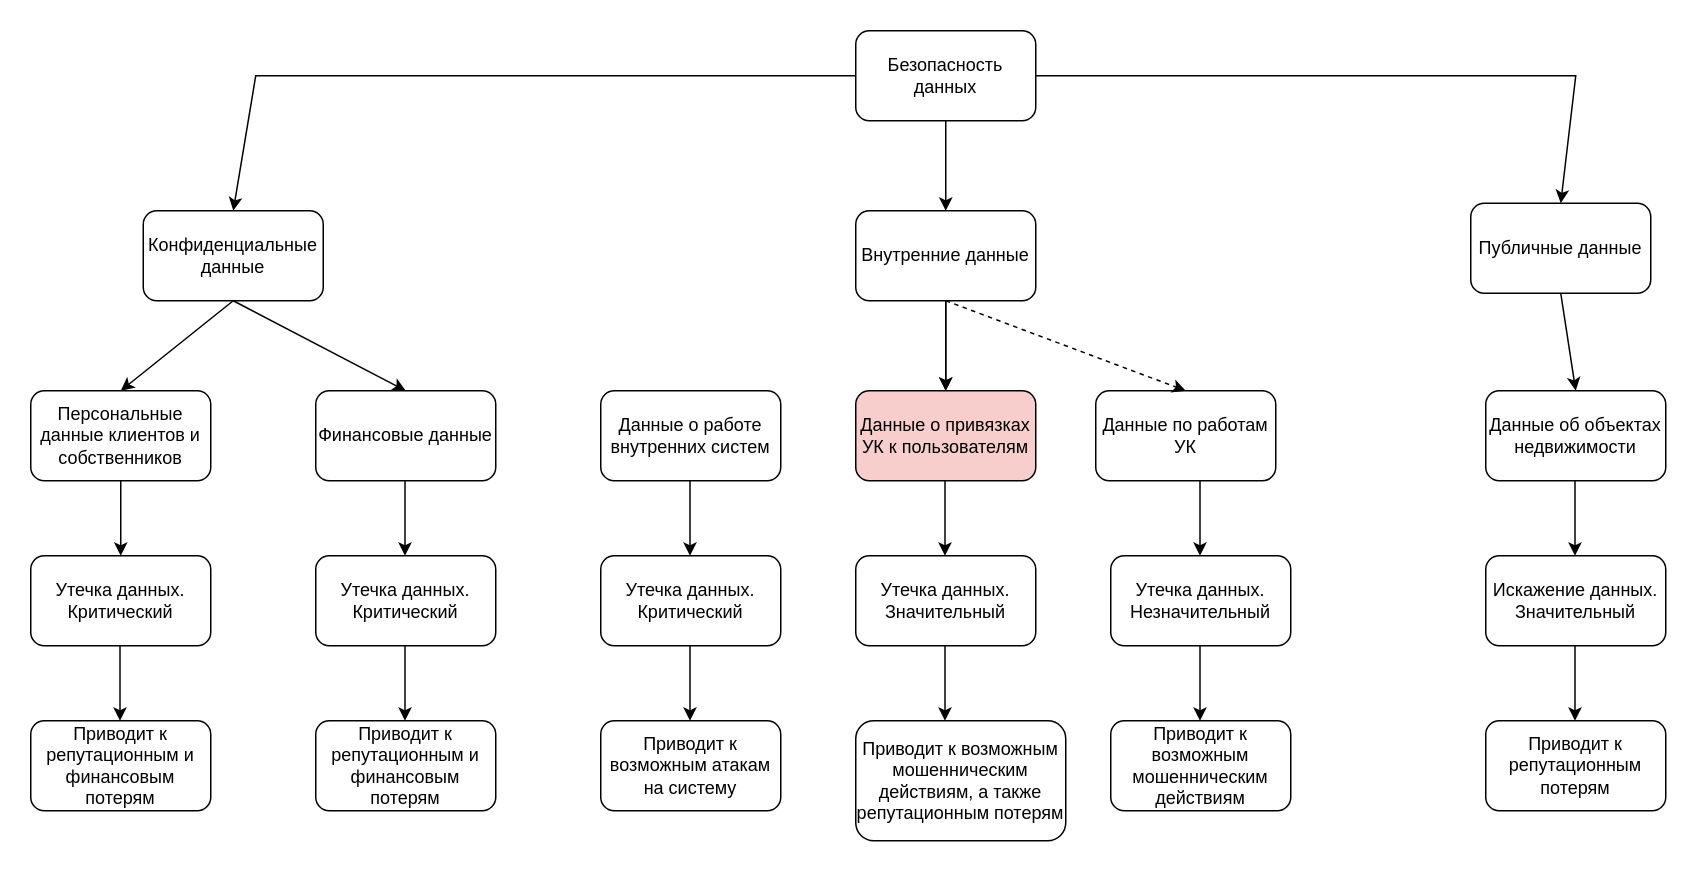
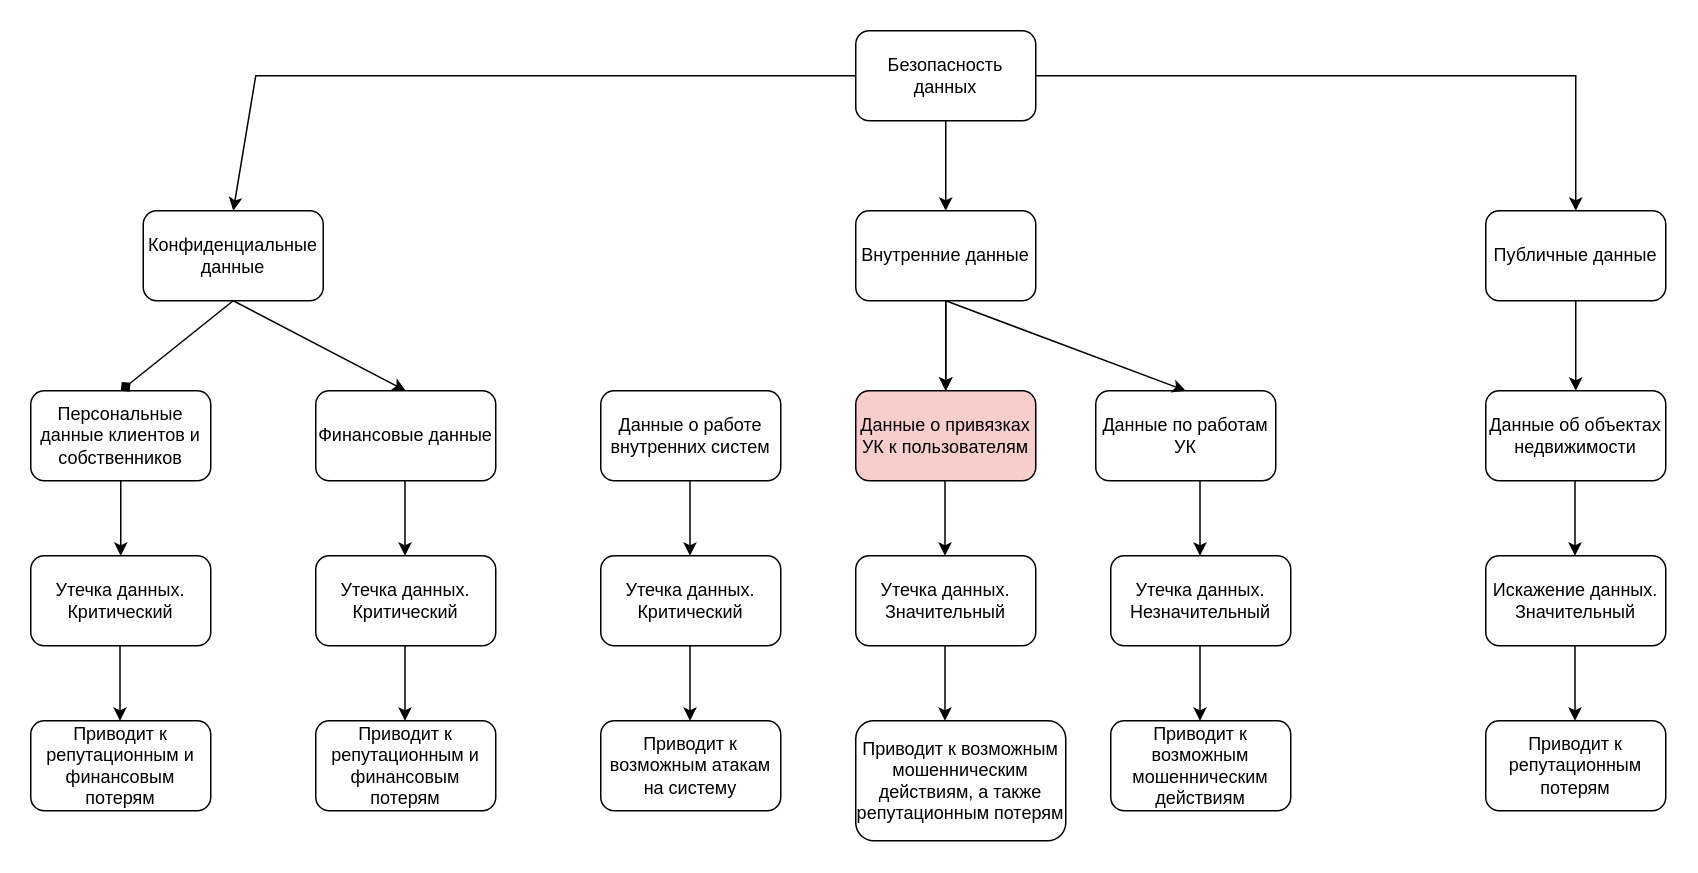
node "Публичные данные": moved (1561, 248) -> (1576, 256)
edge "Внутренние данные" -> "Данные по работам УК": style dashed -> solid
edge "Конфиденциальные данные" -> "Персональные данные клиентов и собственников": arrowhead classic -> diamond
